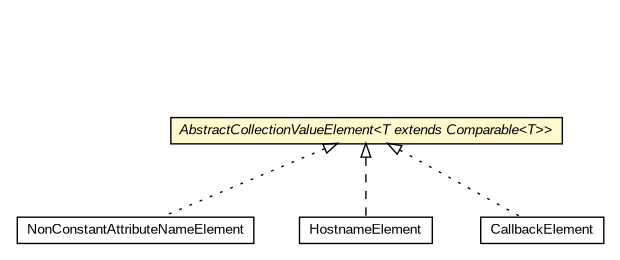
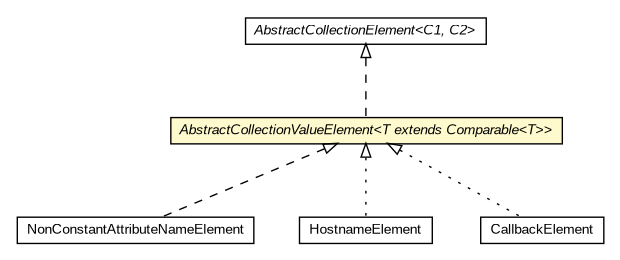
node "AbstractCollectionElement<C1, C2>": added
edge "NonConstantAttributeNameElement" -> "AbstractCollectionValueElement<T extends Comparable<T>>": style dotted -> dashed
edge "HostnameElement" -> "AbstractCollectionValueElement<T extends Comparable<T>>": style dashed -> dotted
